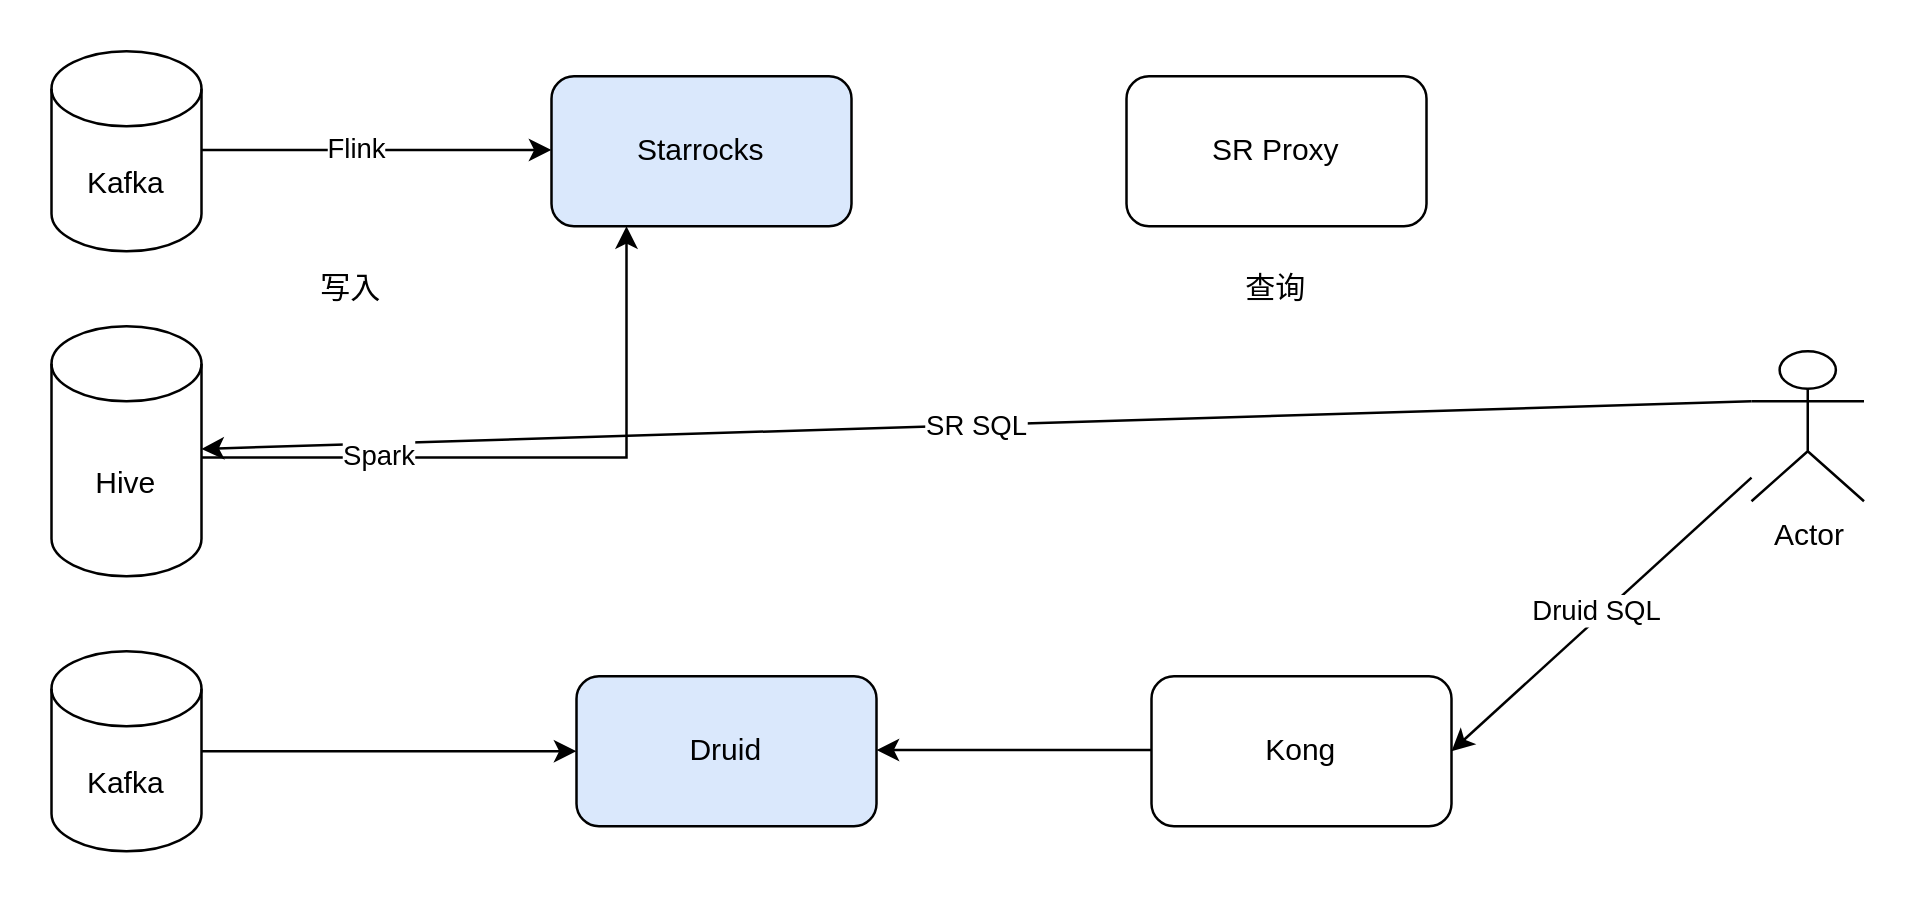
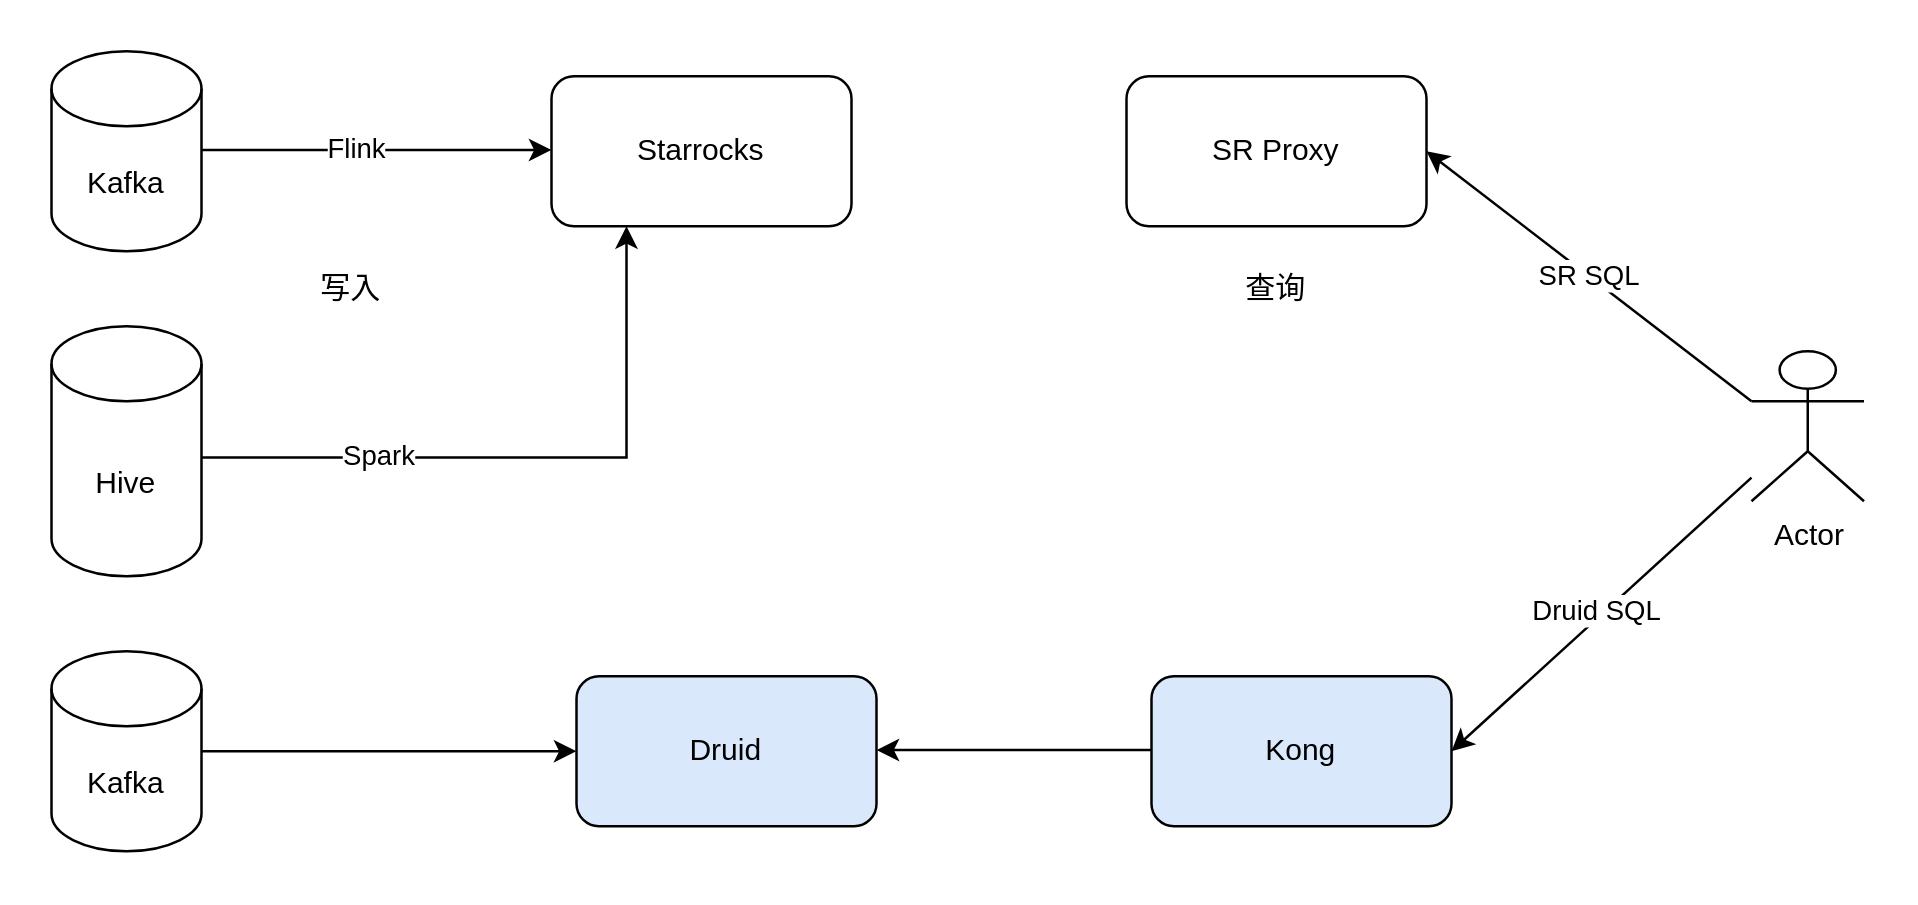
node "Starrocks": fillcolor #dae8fc -> #ffffff
edge "Actor" -> "Hive": now "Actor" -> "SR Proxy"
node "Kong": fillcolor #ffffff -> #dae8fc
